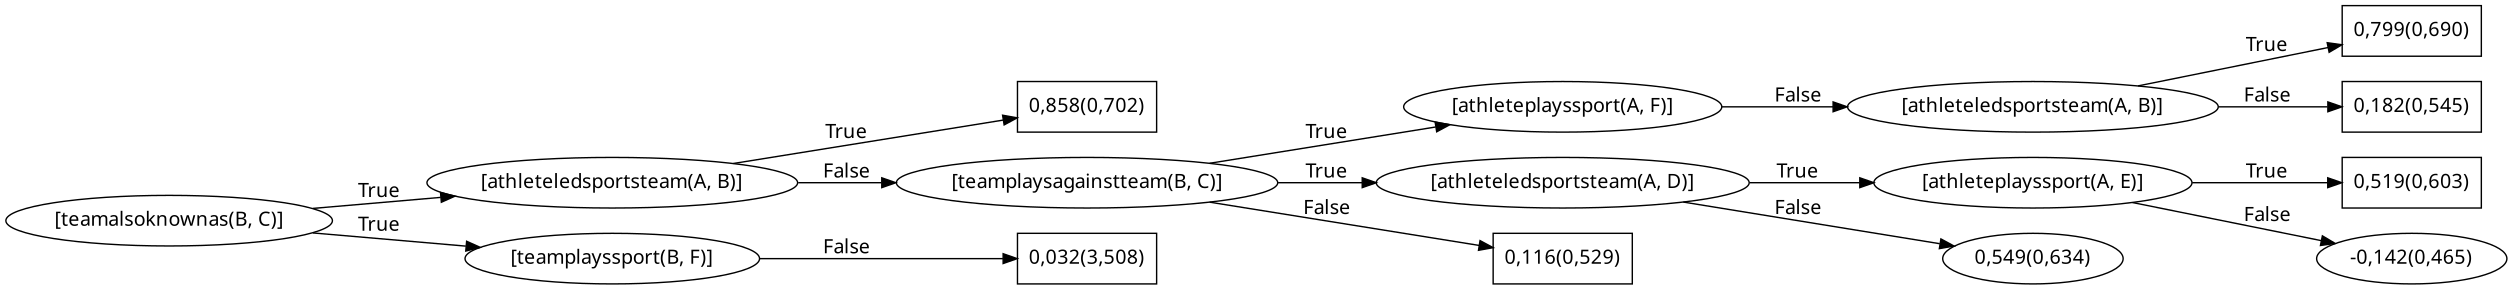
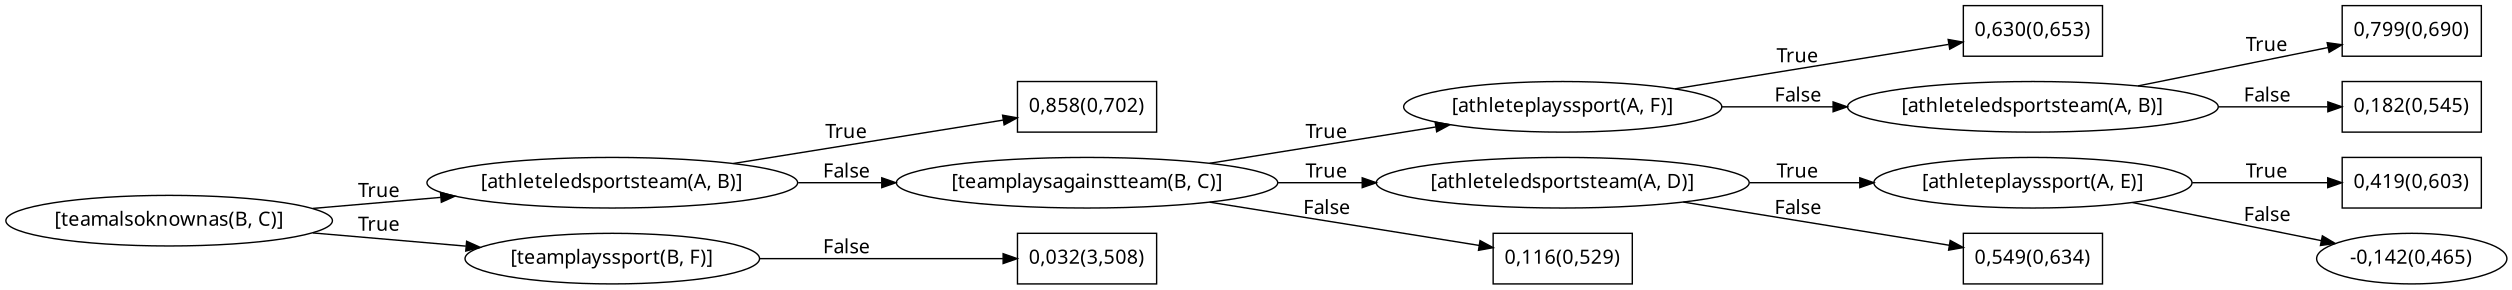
node "0,630(0,653)": added
node "0,519(0,603)": label "0,519(0,603)" -> "0,419(0,603)"
node "0,549(0,634)": shape ellipse -> box
